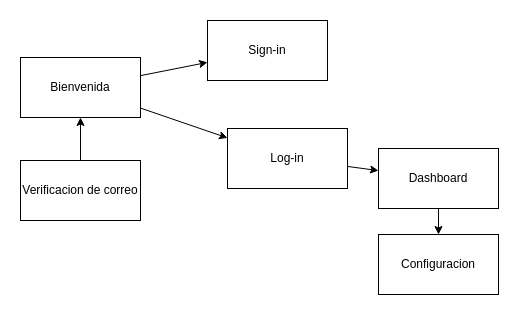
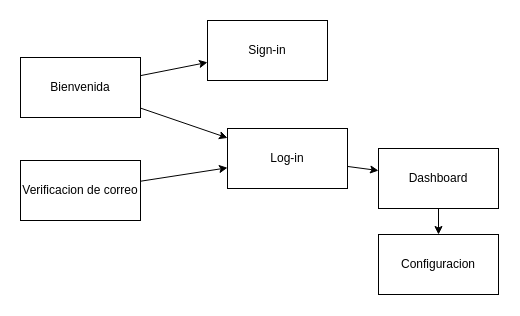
edge "Verificacion de correo" -> "Bienvenida": now "Verificacion de correo" -> "Log-in"
